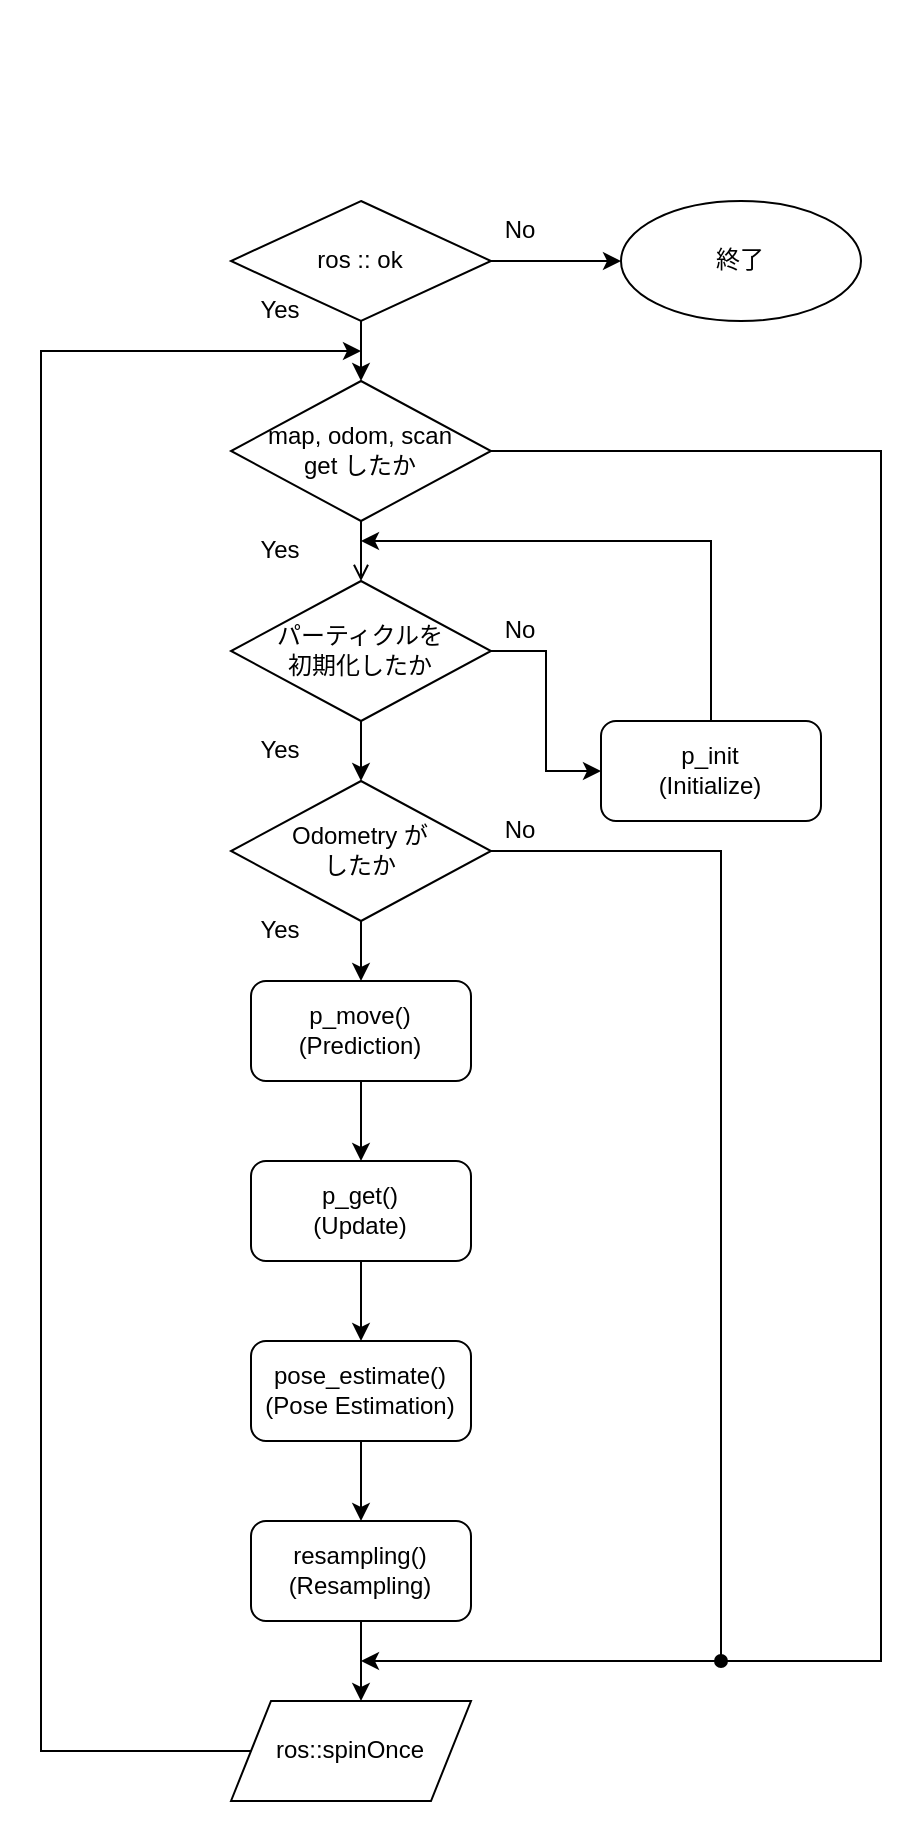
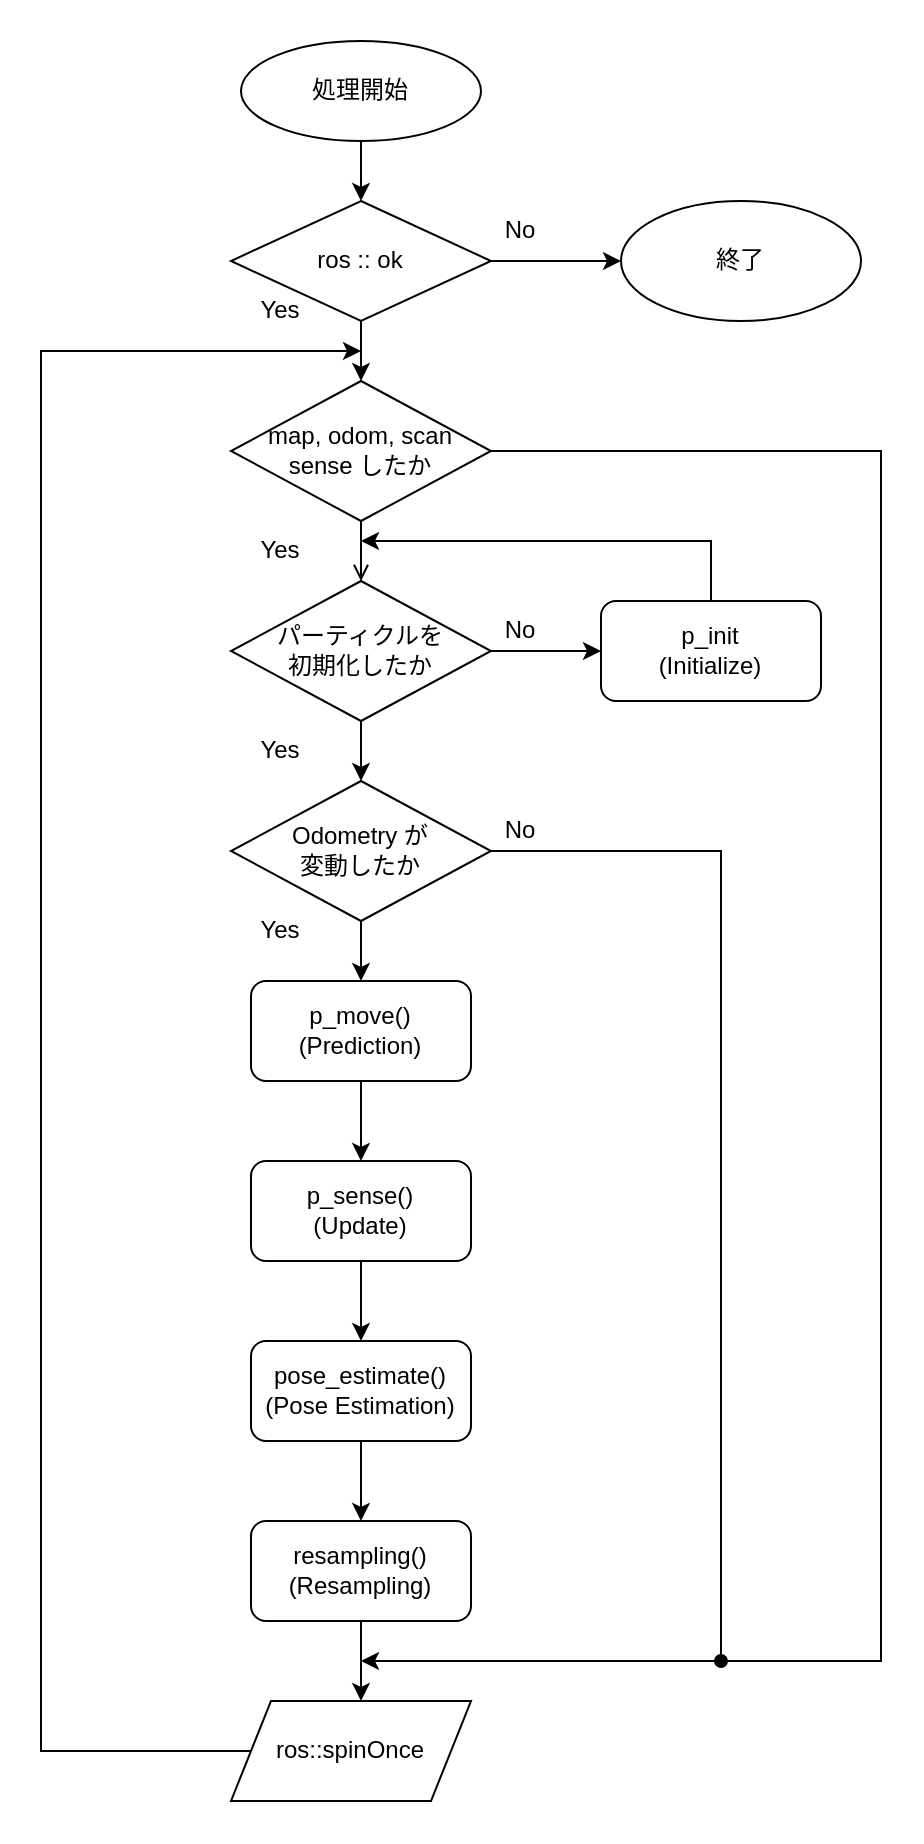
node "処理開始": added
edge "処理開始" -> "ros :: ok": added
node "map, odom, scan get したか": label "map, odom, scan get したか" -> "map, odom, scan sense したか"
node "p_init (Initialize)": moved (711, 771) -> (711, 651)
node "Odometry が したか": label "Odometry が したか" -> "Odometry が 変動したか"
node "p_get() (Update)": label "p_get() (Update)" -> "p_sense() (Update)"
